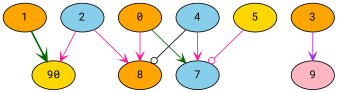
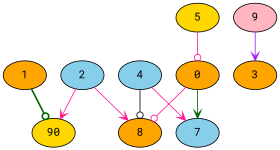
edge "0" -> "8": arrowhead vee -> odot
edge "3" -> "9": reversed
edge "1" -> "90": arrowhead vee -> odot
edge "5" -> "7": now "5" -> "0"
